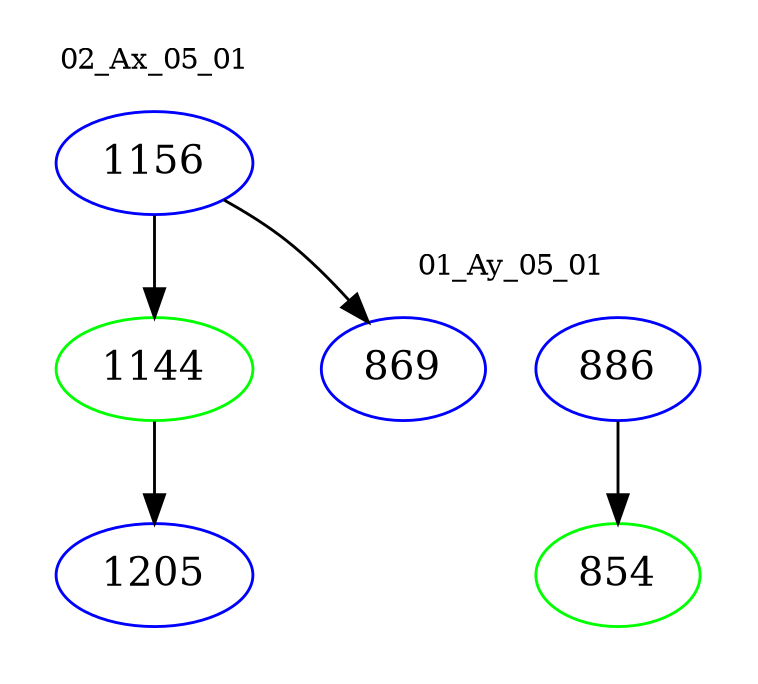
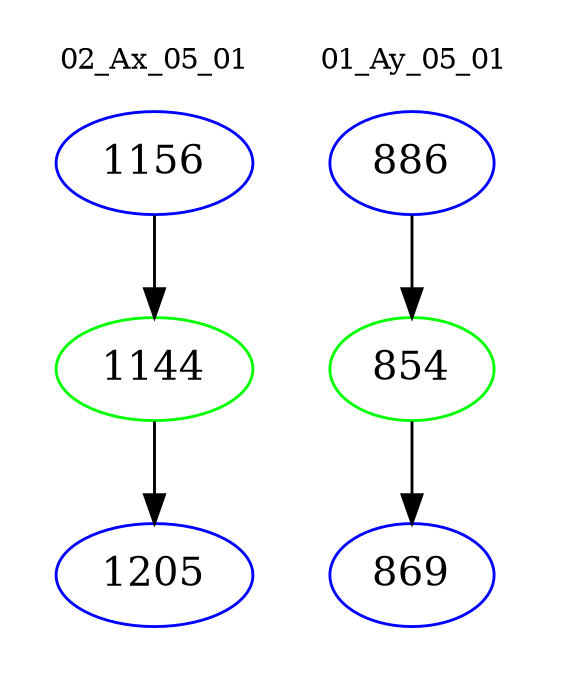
edge "1156" -> "869": now "854" -> "869"
